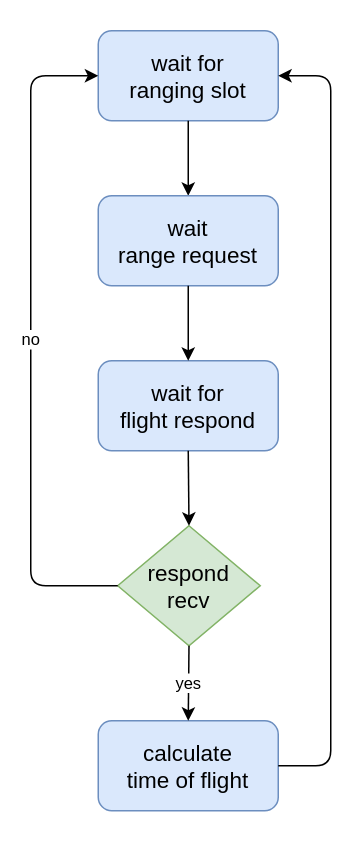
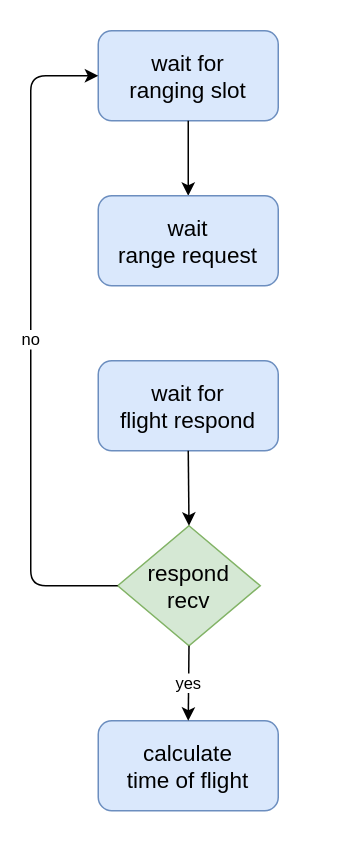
edge "wait range request" -> "wait for flight respond": removed
edge "calculate time of flight" -> "wait for ranging slot": removed
